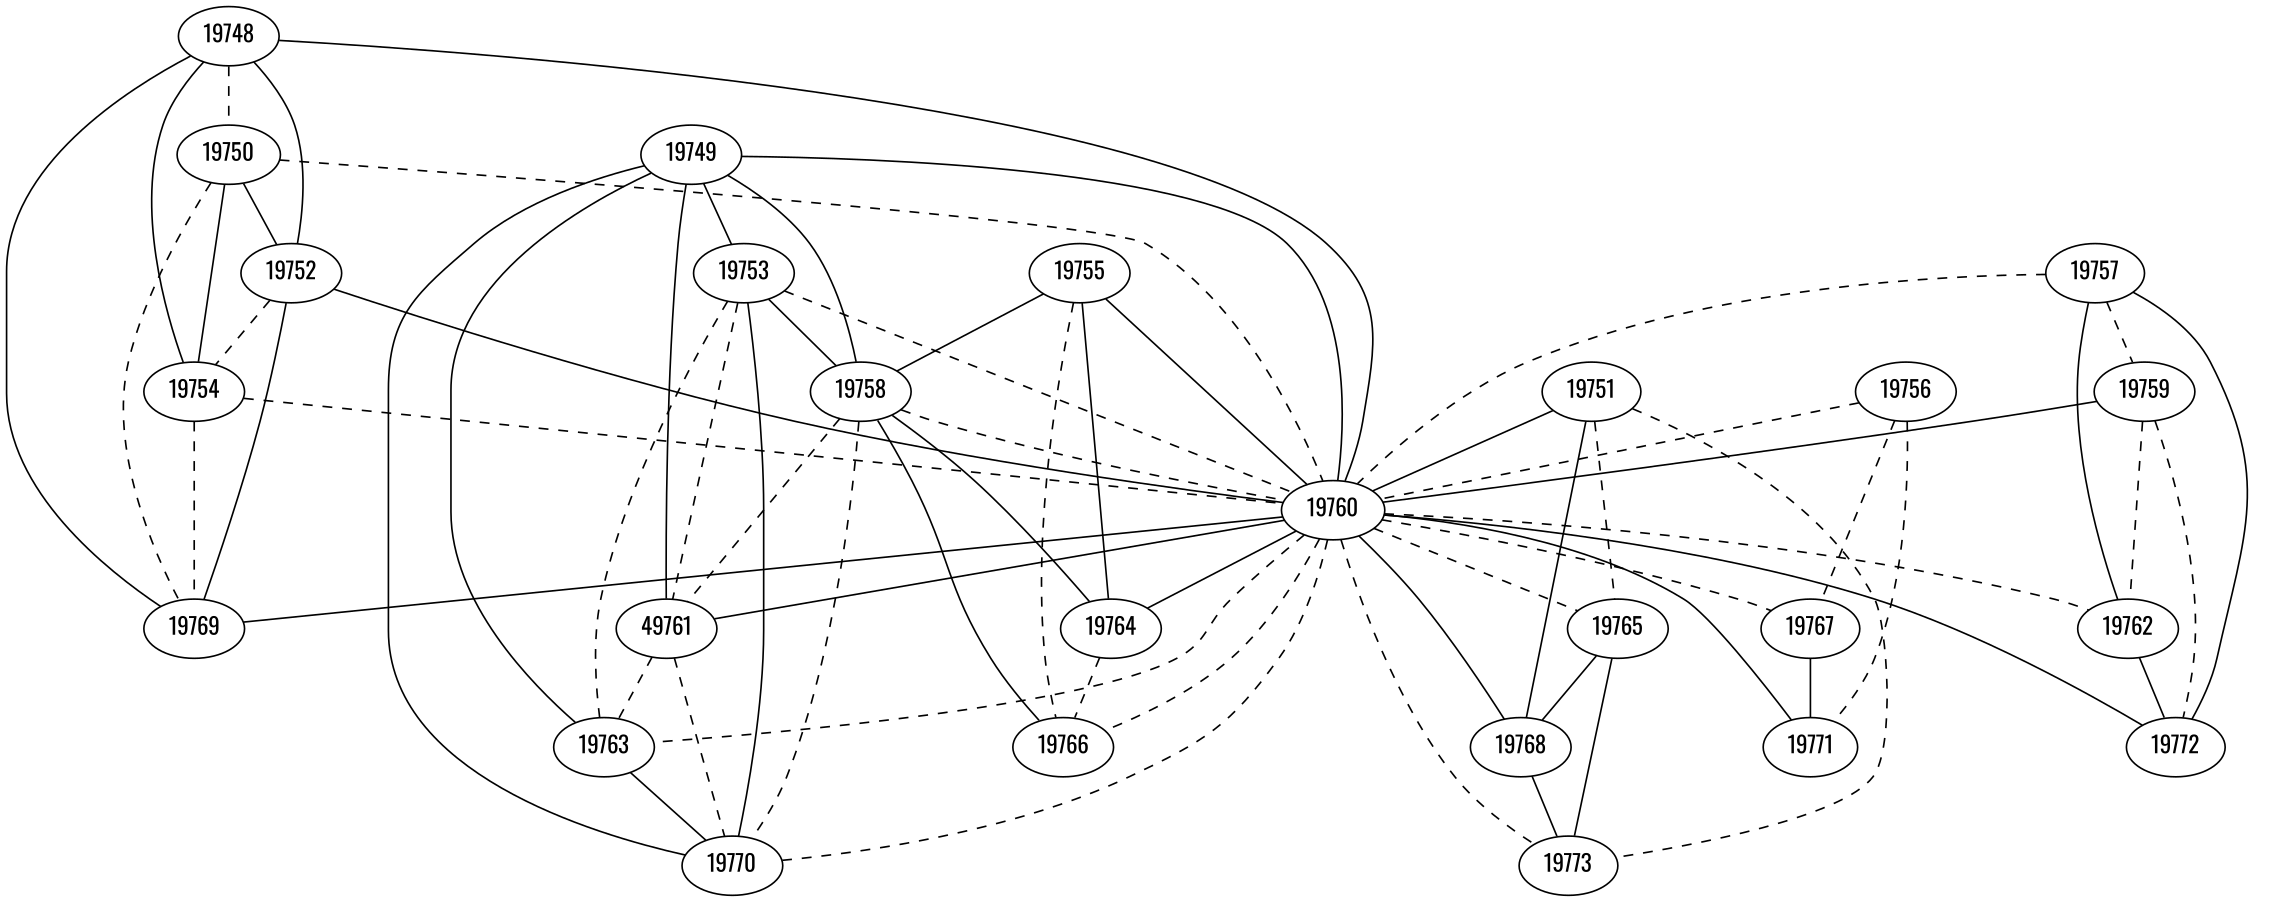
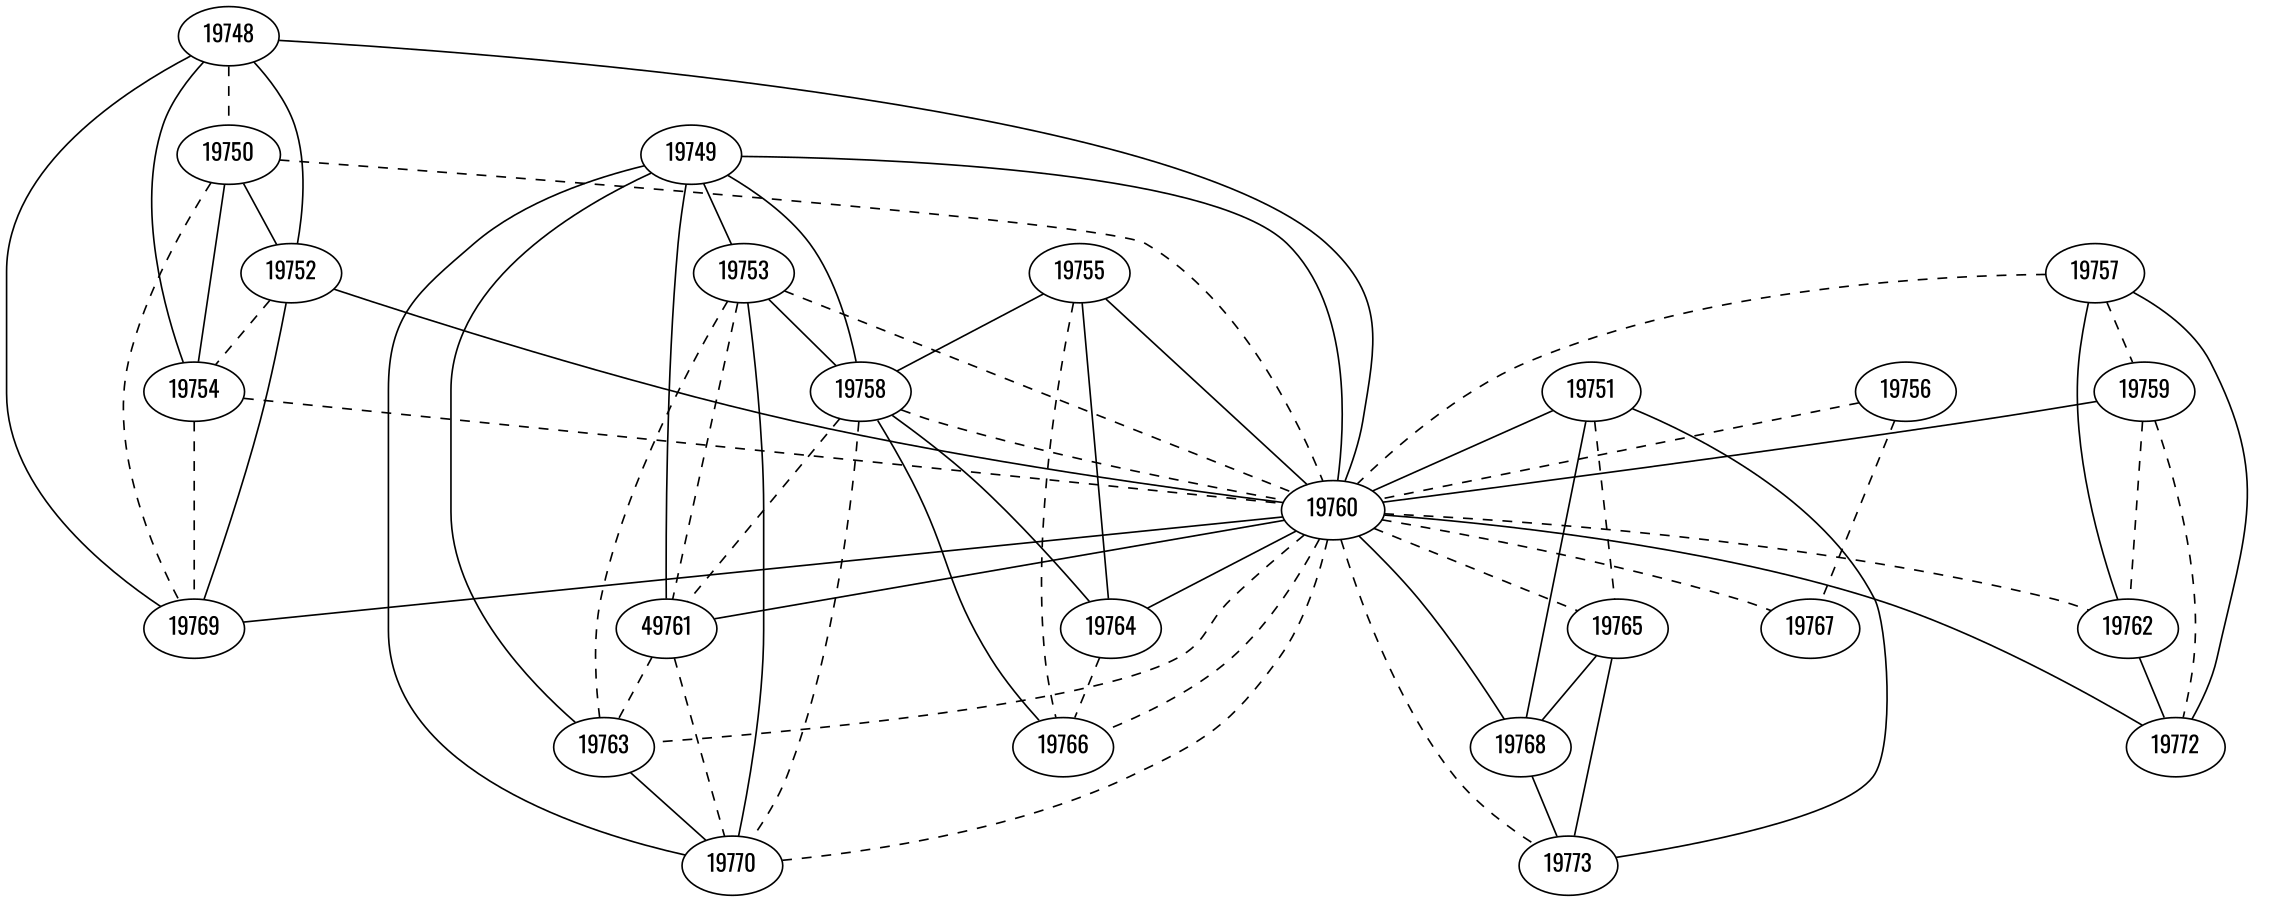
edge "19751" -- "19773": style dashed -> solid
node "19771": removed
